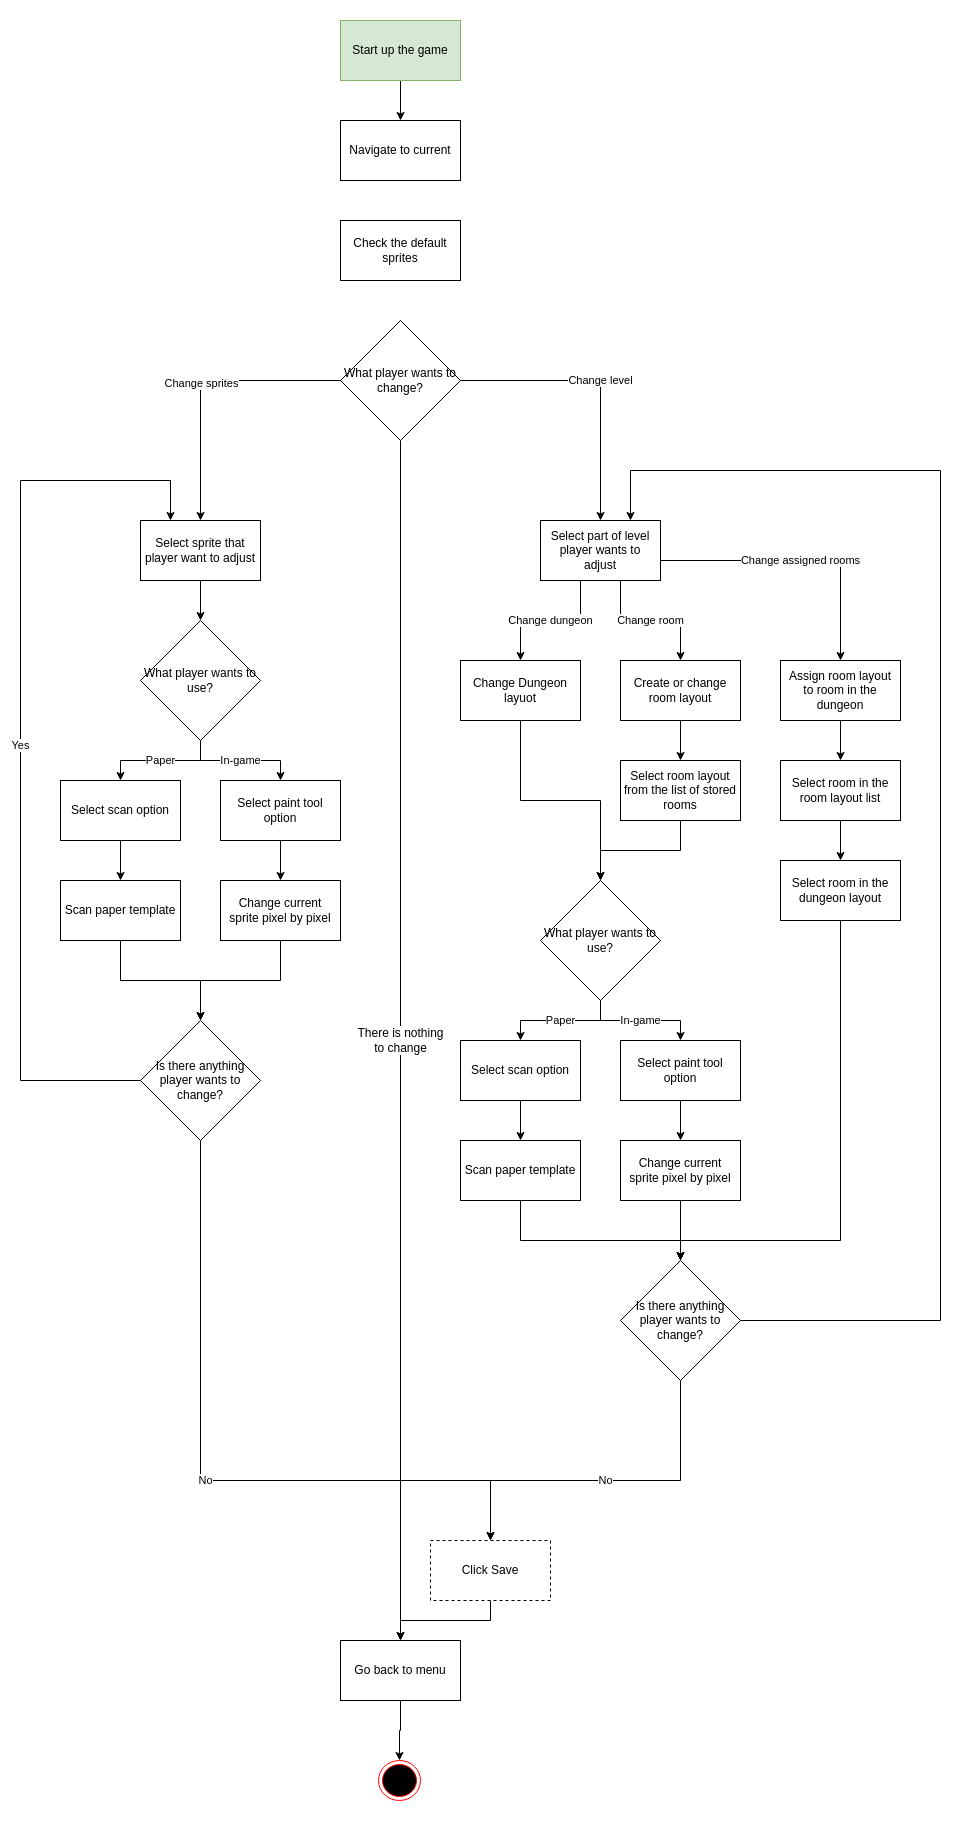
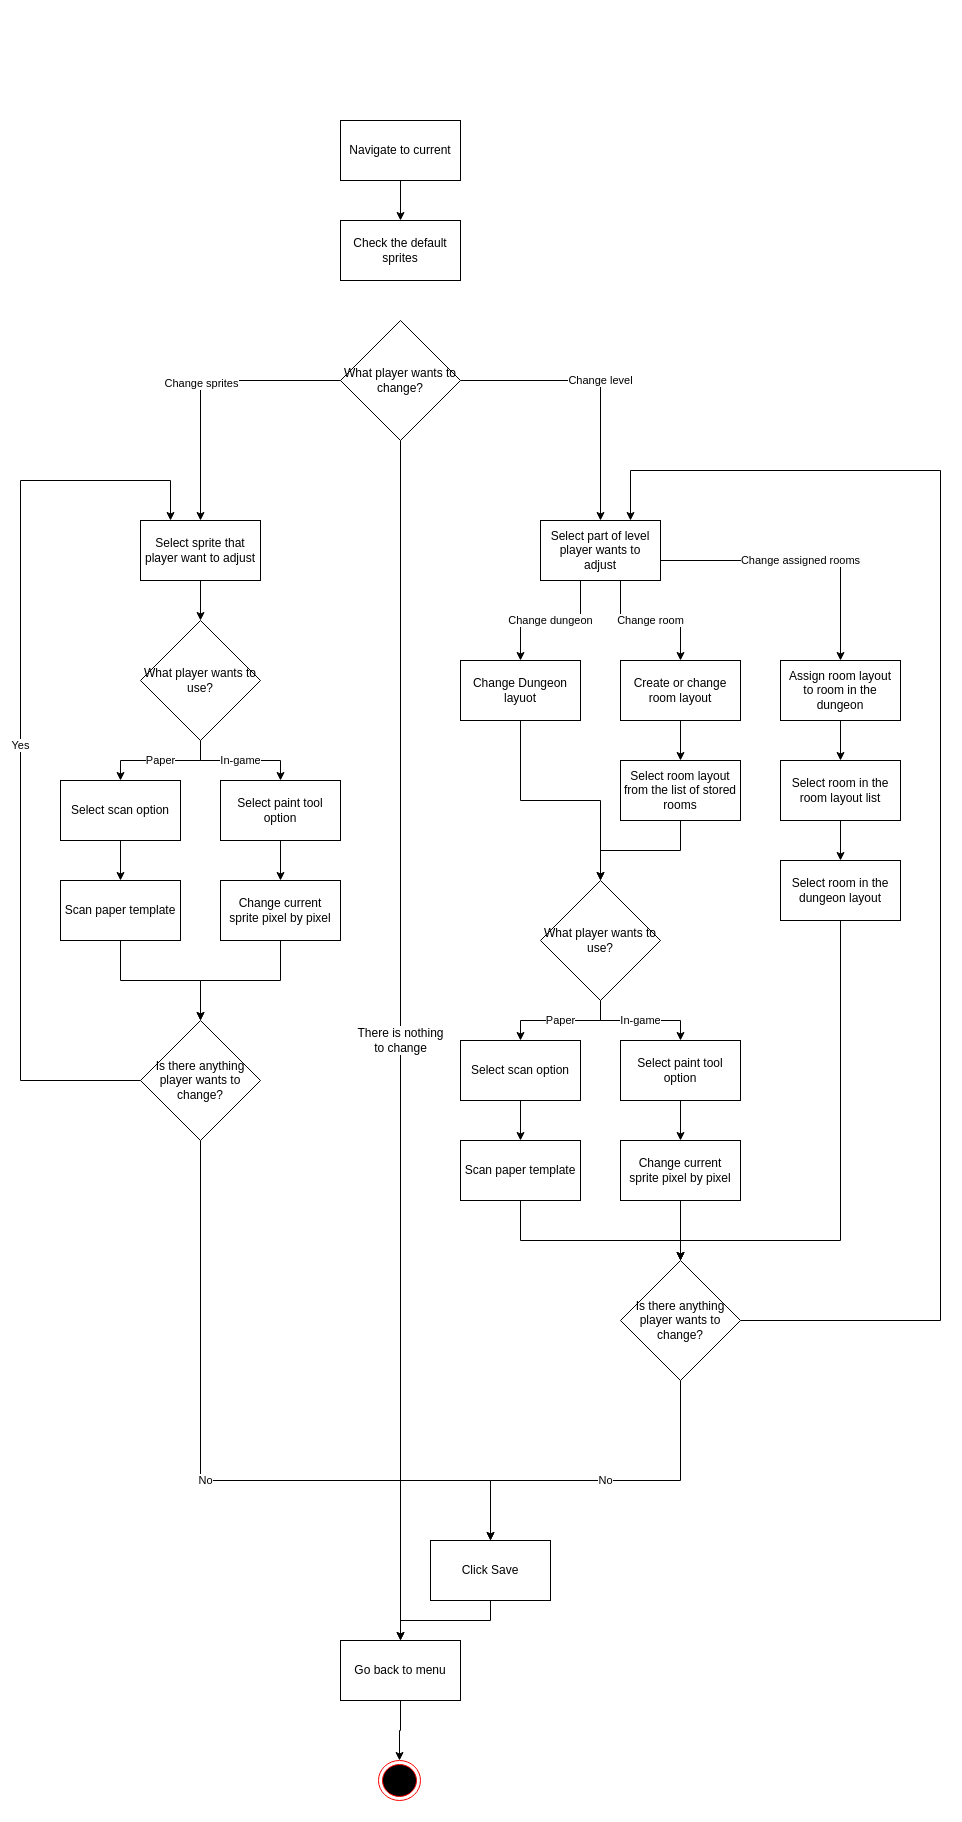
node "Start up the game": removed
edge "Start up the game" -> "Navigate to current": removed
edge "Navigate to current" -> "Check the default sprites": added
node "Click Save": style dashed -> solid
